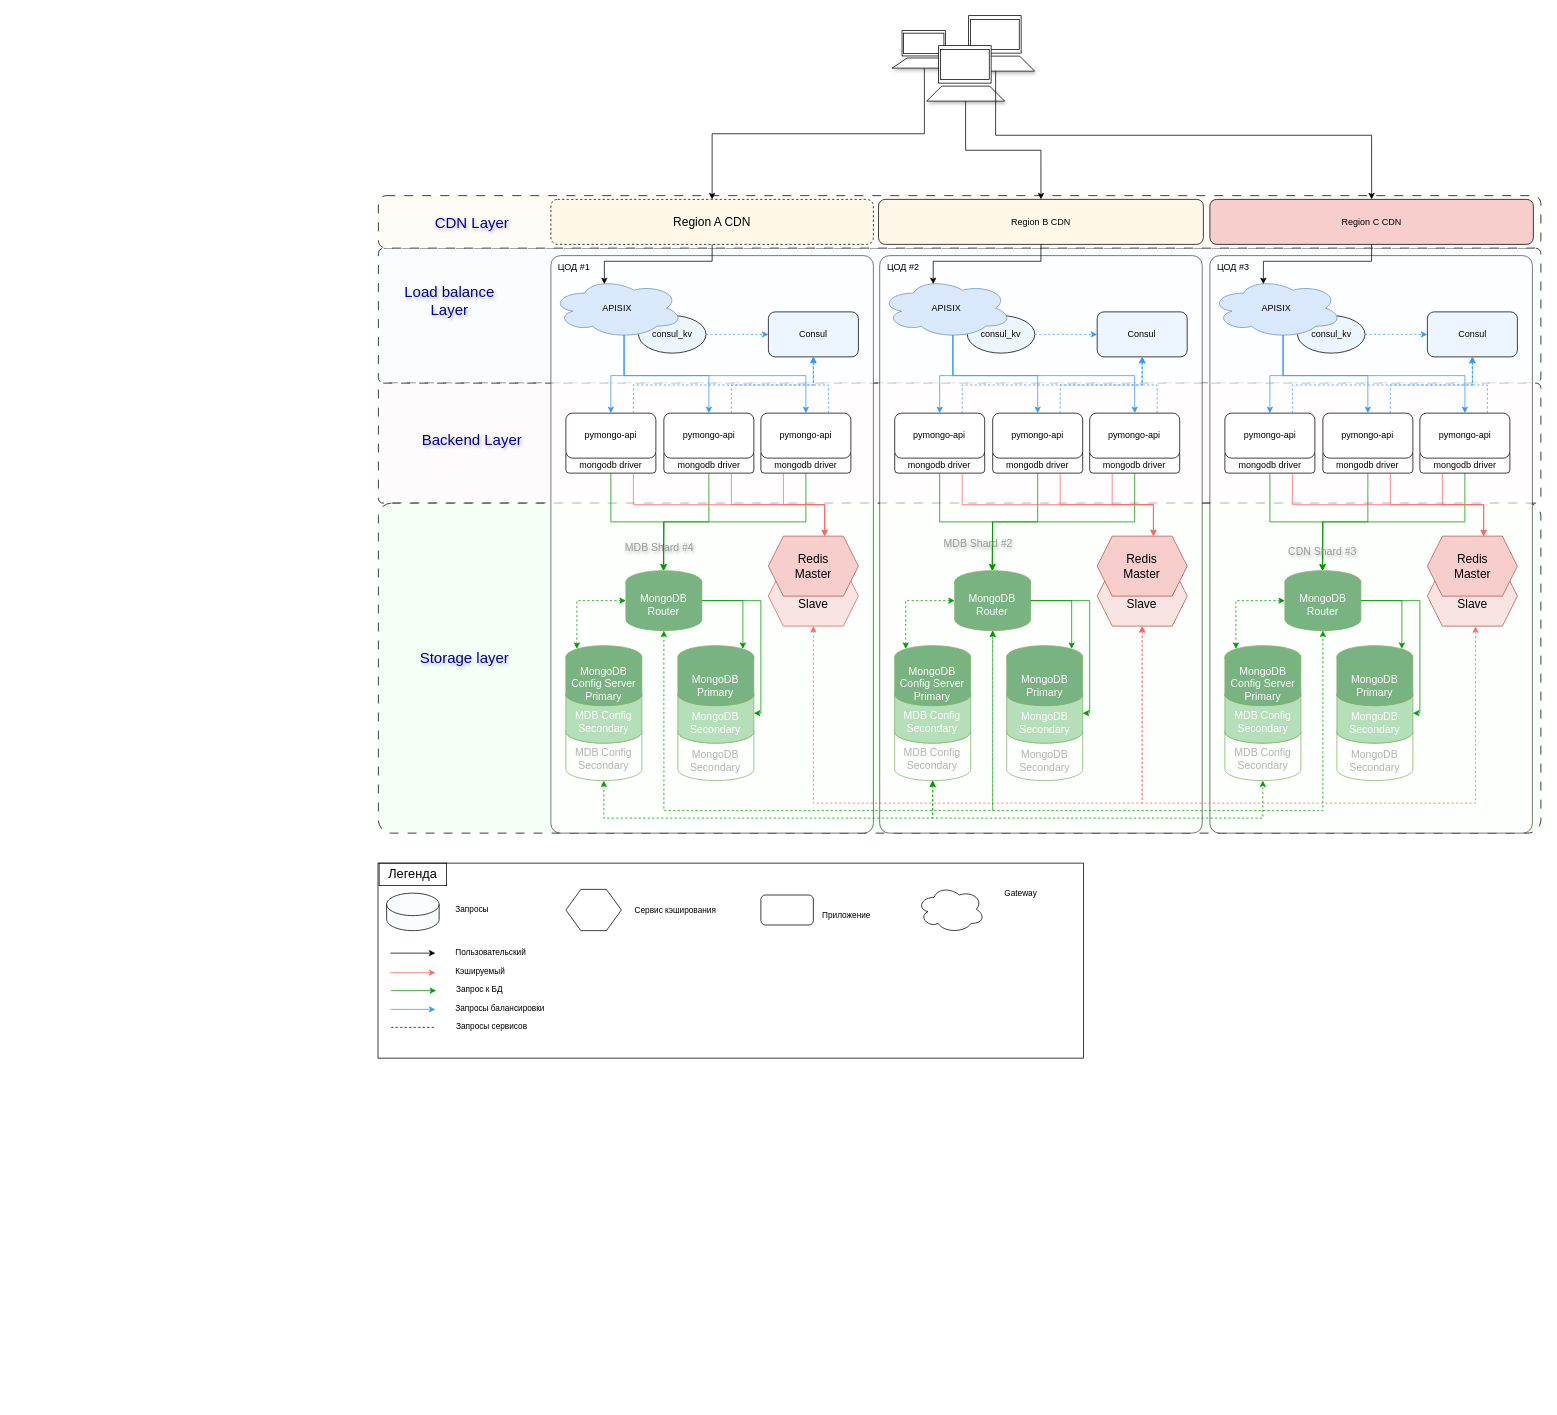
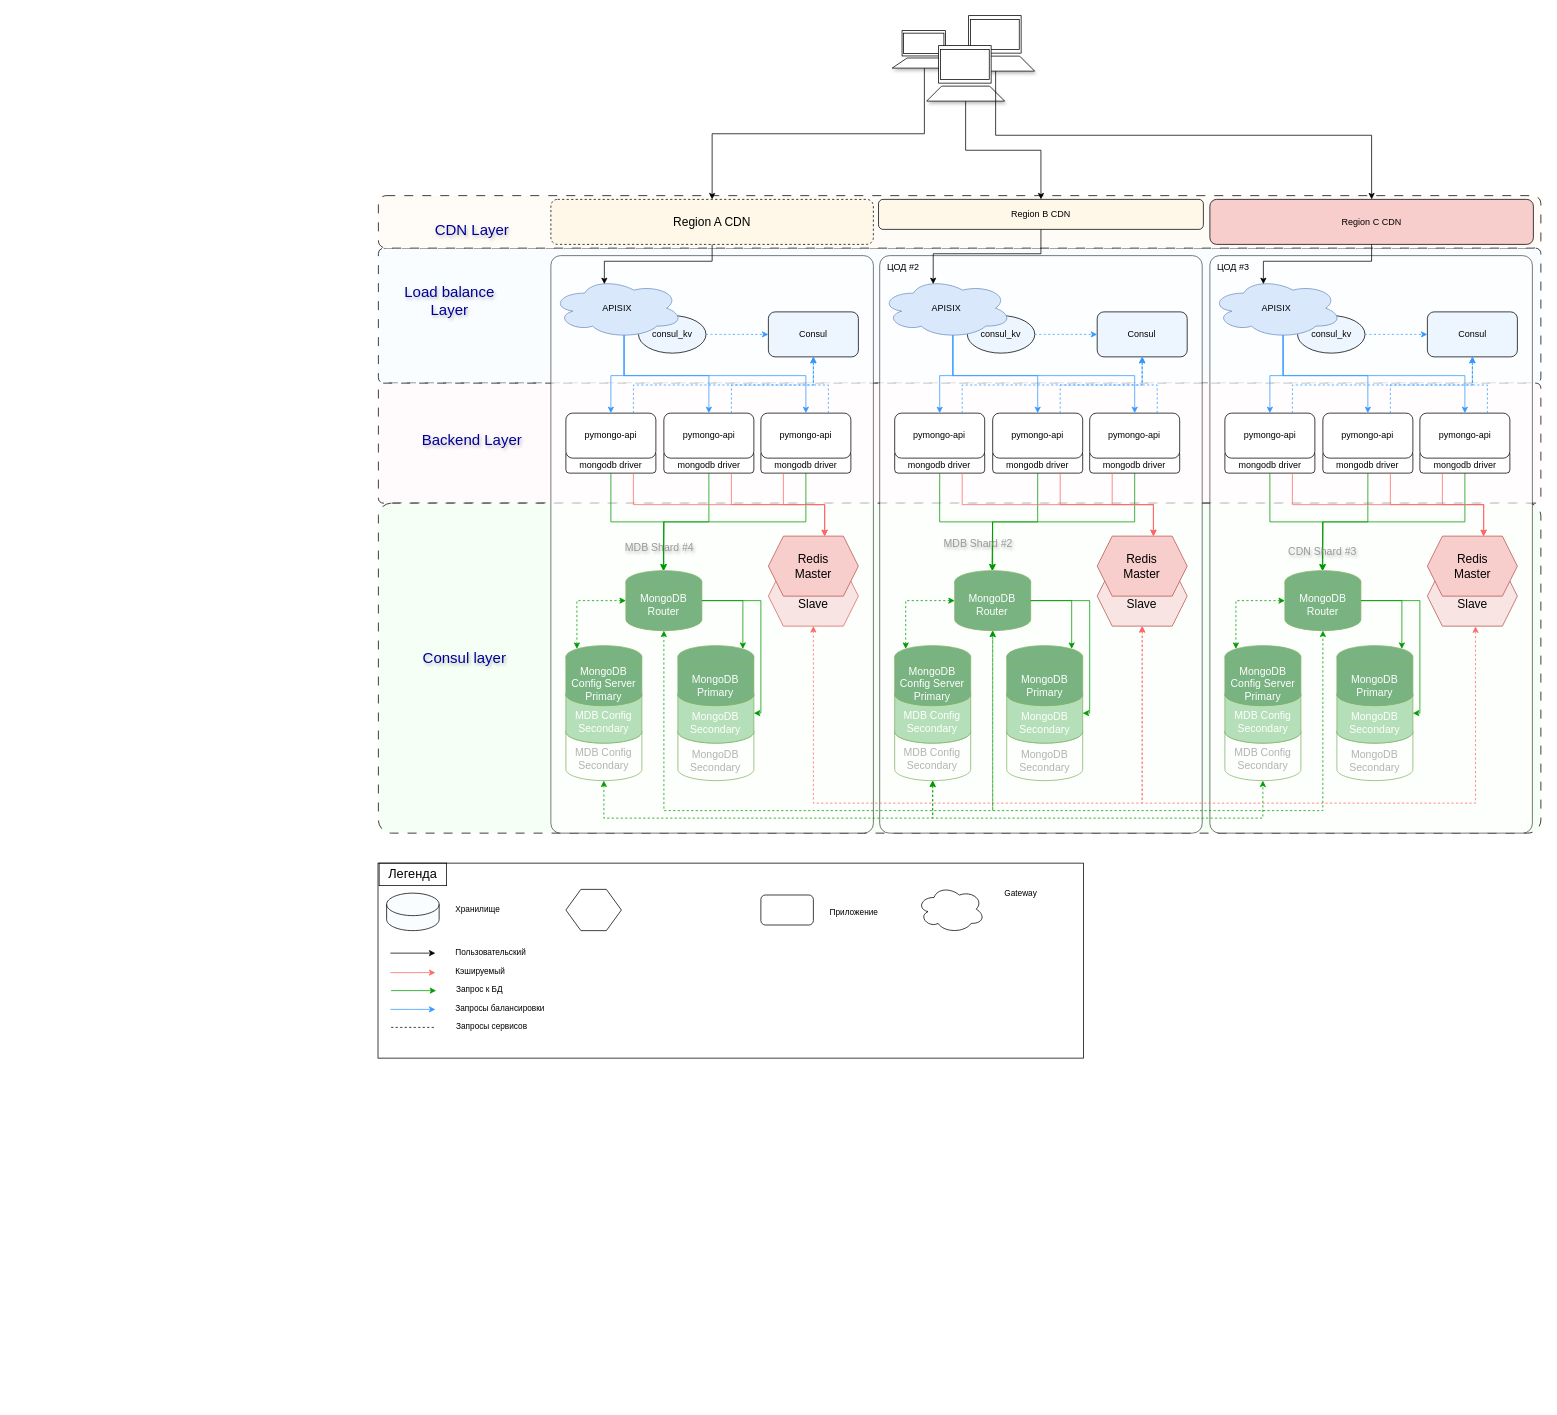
node "CDN Layer": moved (472, 222) -> (472, 229)
node "Region B CDN": size 325x45 -> 325x30
node "ЦОД #1": removed
node "Storage layer": label "Storage layer" -> "Consul layer"
node "Запросы": label "Запросы" -> "Хранилище"
node "Сервис кэширования": removed
node "Приложение": moved (858, 915) -> (866, 911)
